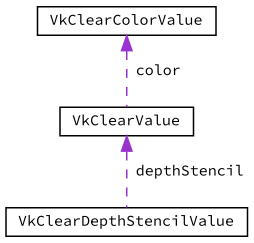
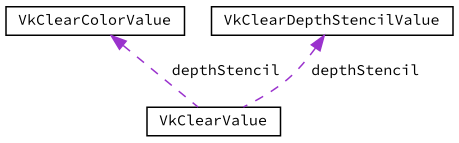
edge "VkClearValue" -> "VkClearColorValue": label " color" -> " depthStencil"
edge "VkClearDepthStencilValue" -> "VkClearValue": reversed
